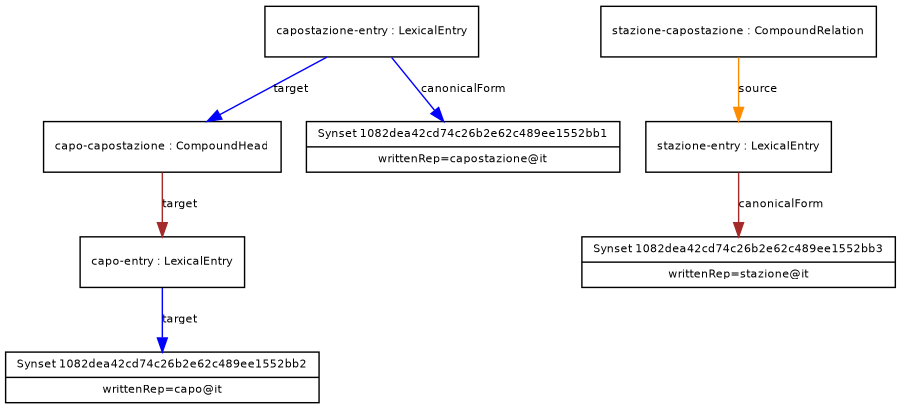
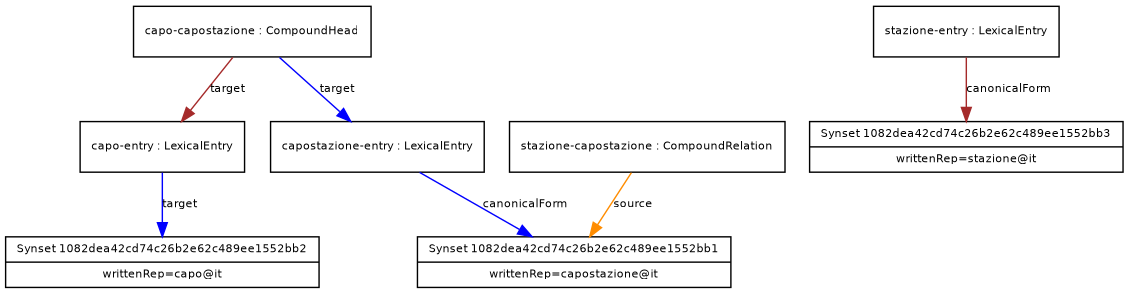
edge "stazione-capostazione : CompoundRelation" -> "stazione-entry : LexicalEntry": now "stazione-capostazione : CompoundRelation" -> "Synset 1082dea42cd74c26b2e62c489ee1552bb1"
edge "capostazione-entry : LexicalEntry" -> "capo-capostazione : CompoundHead": reversed
